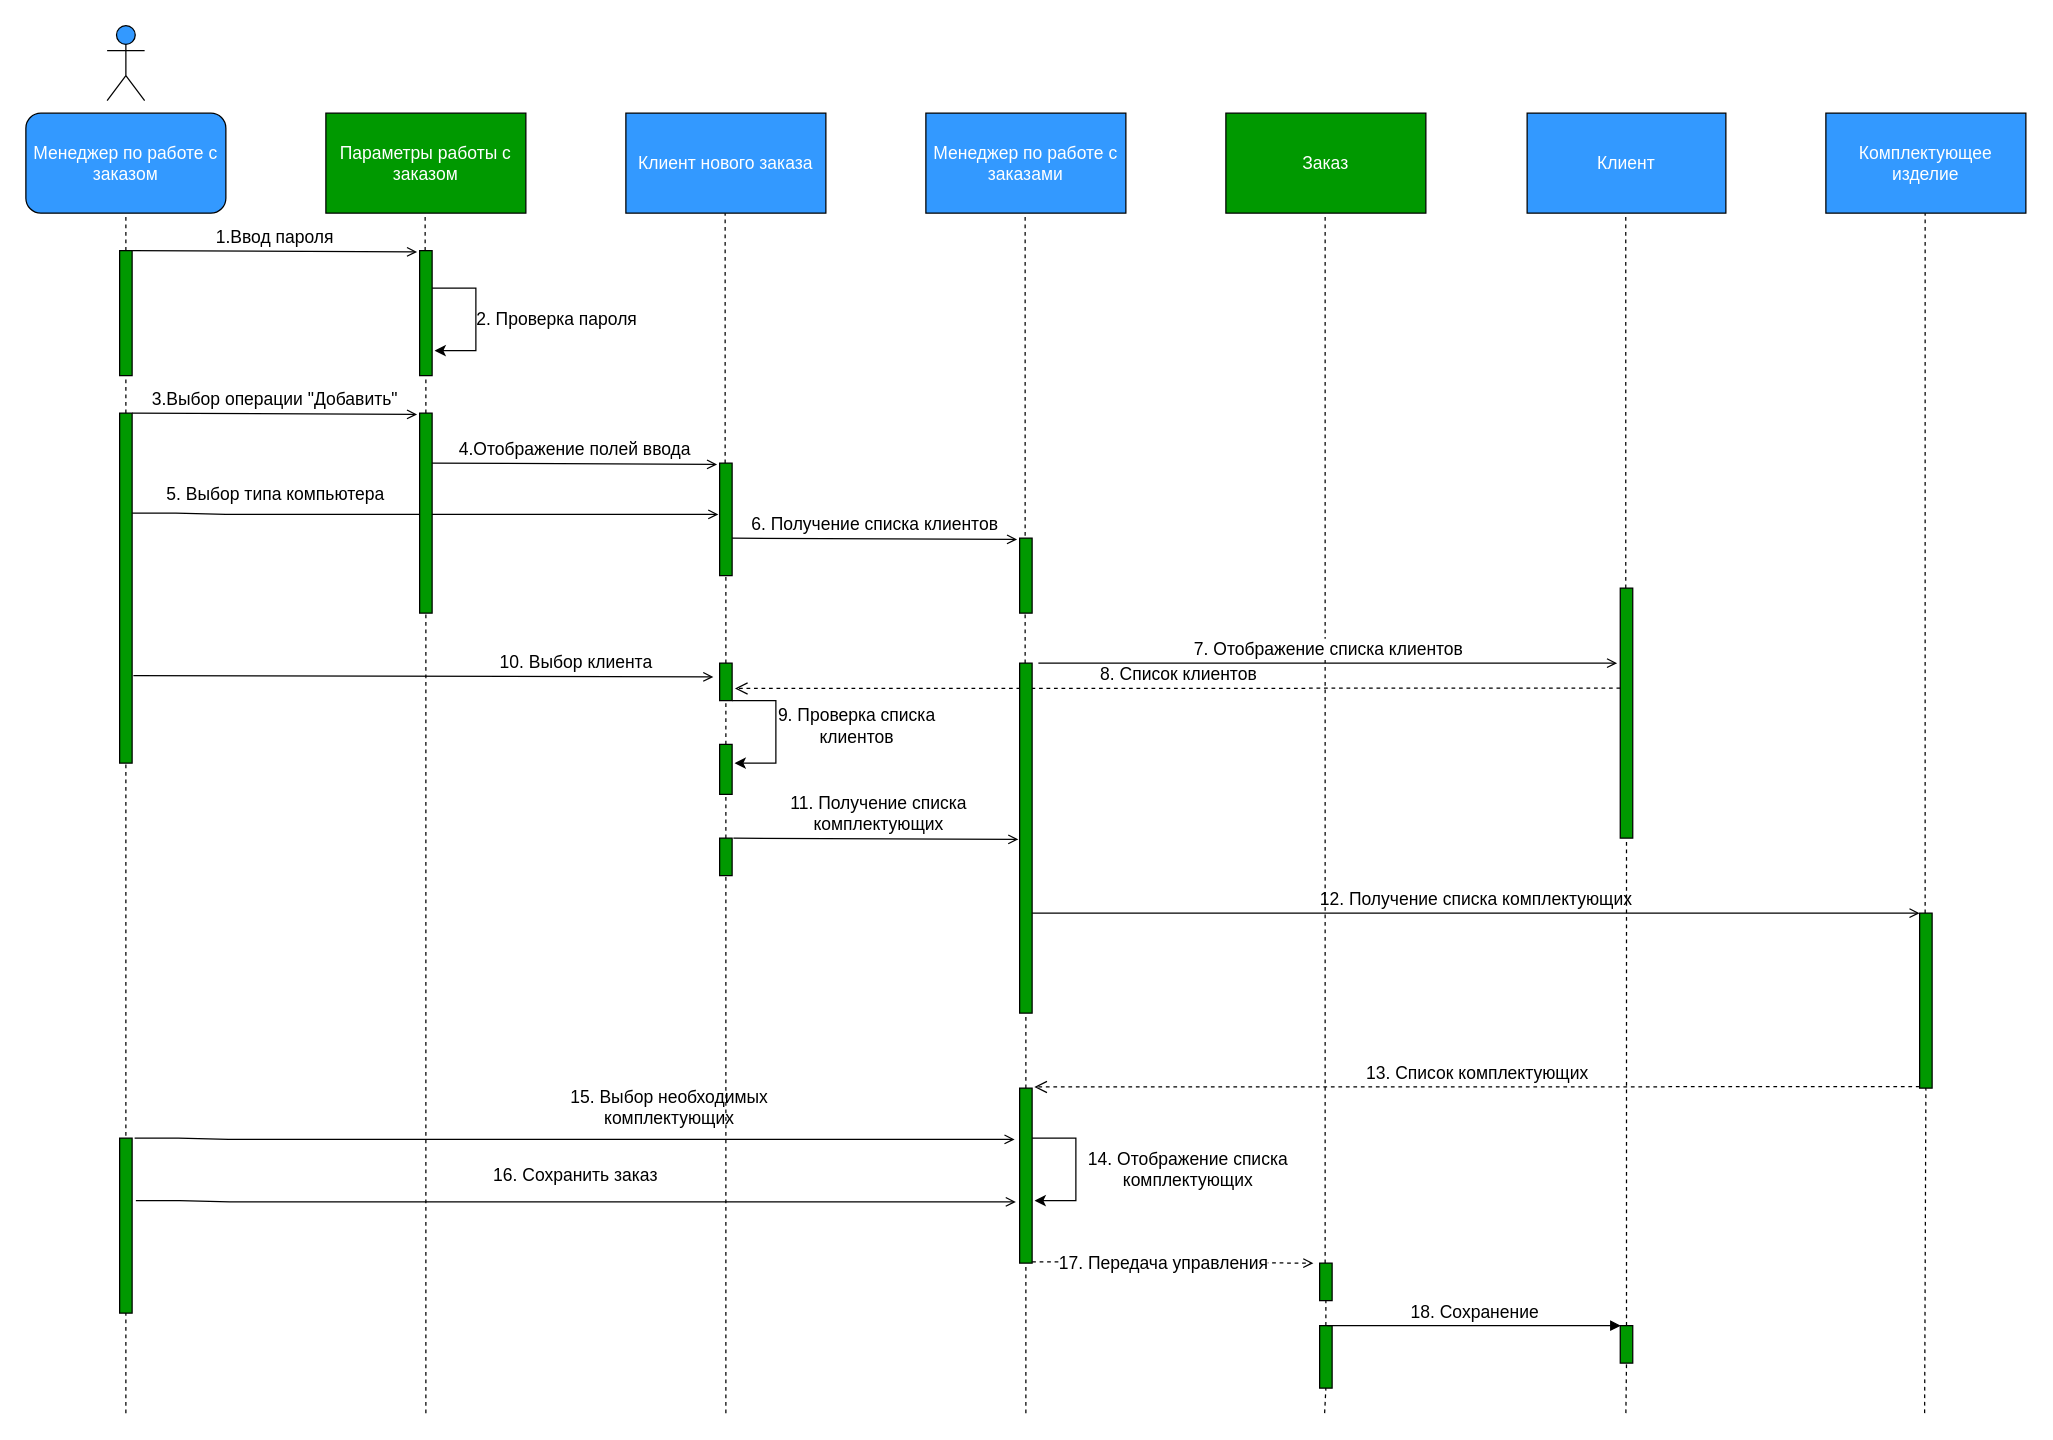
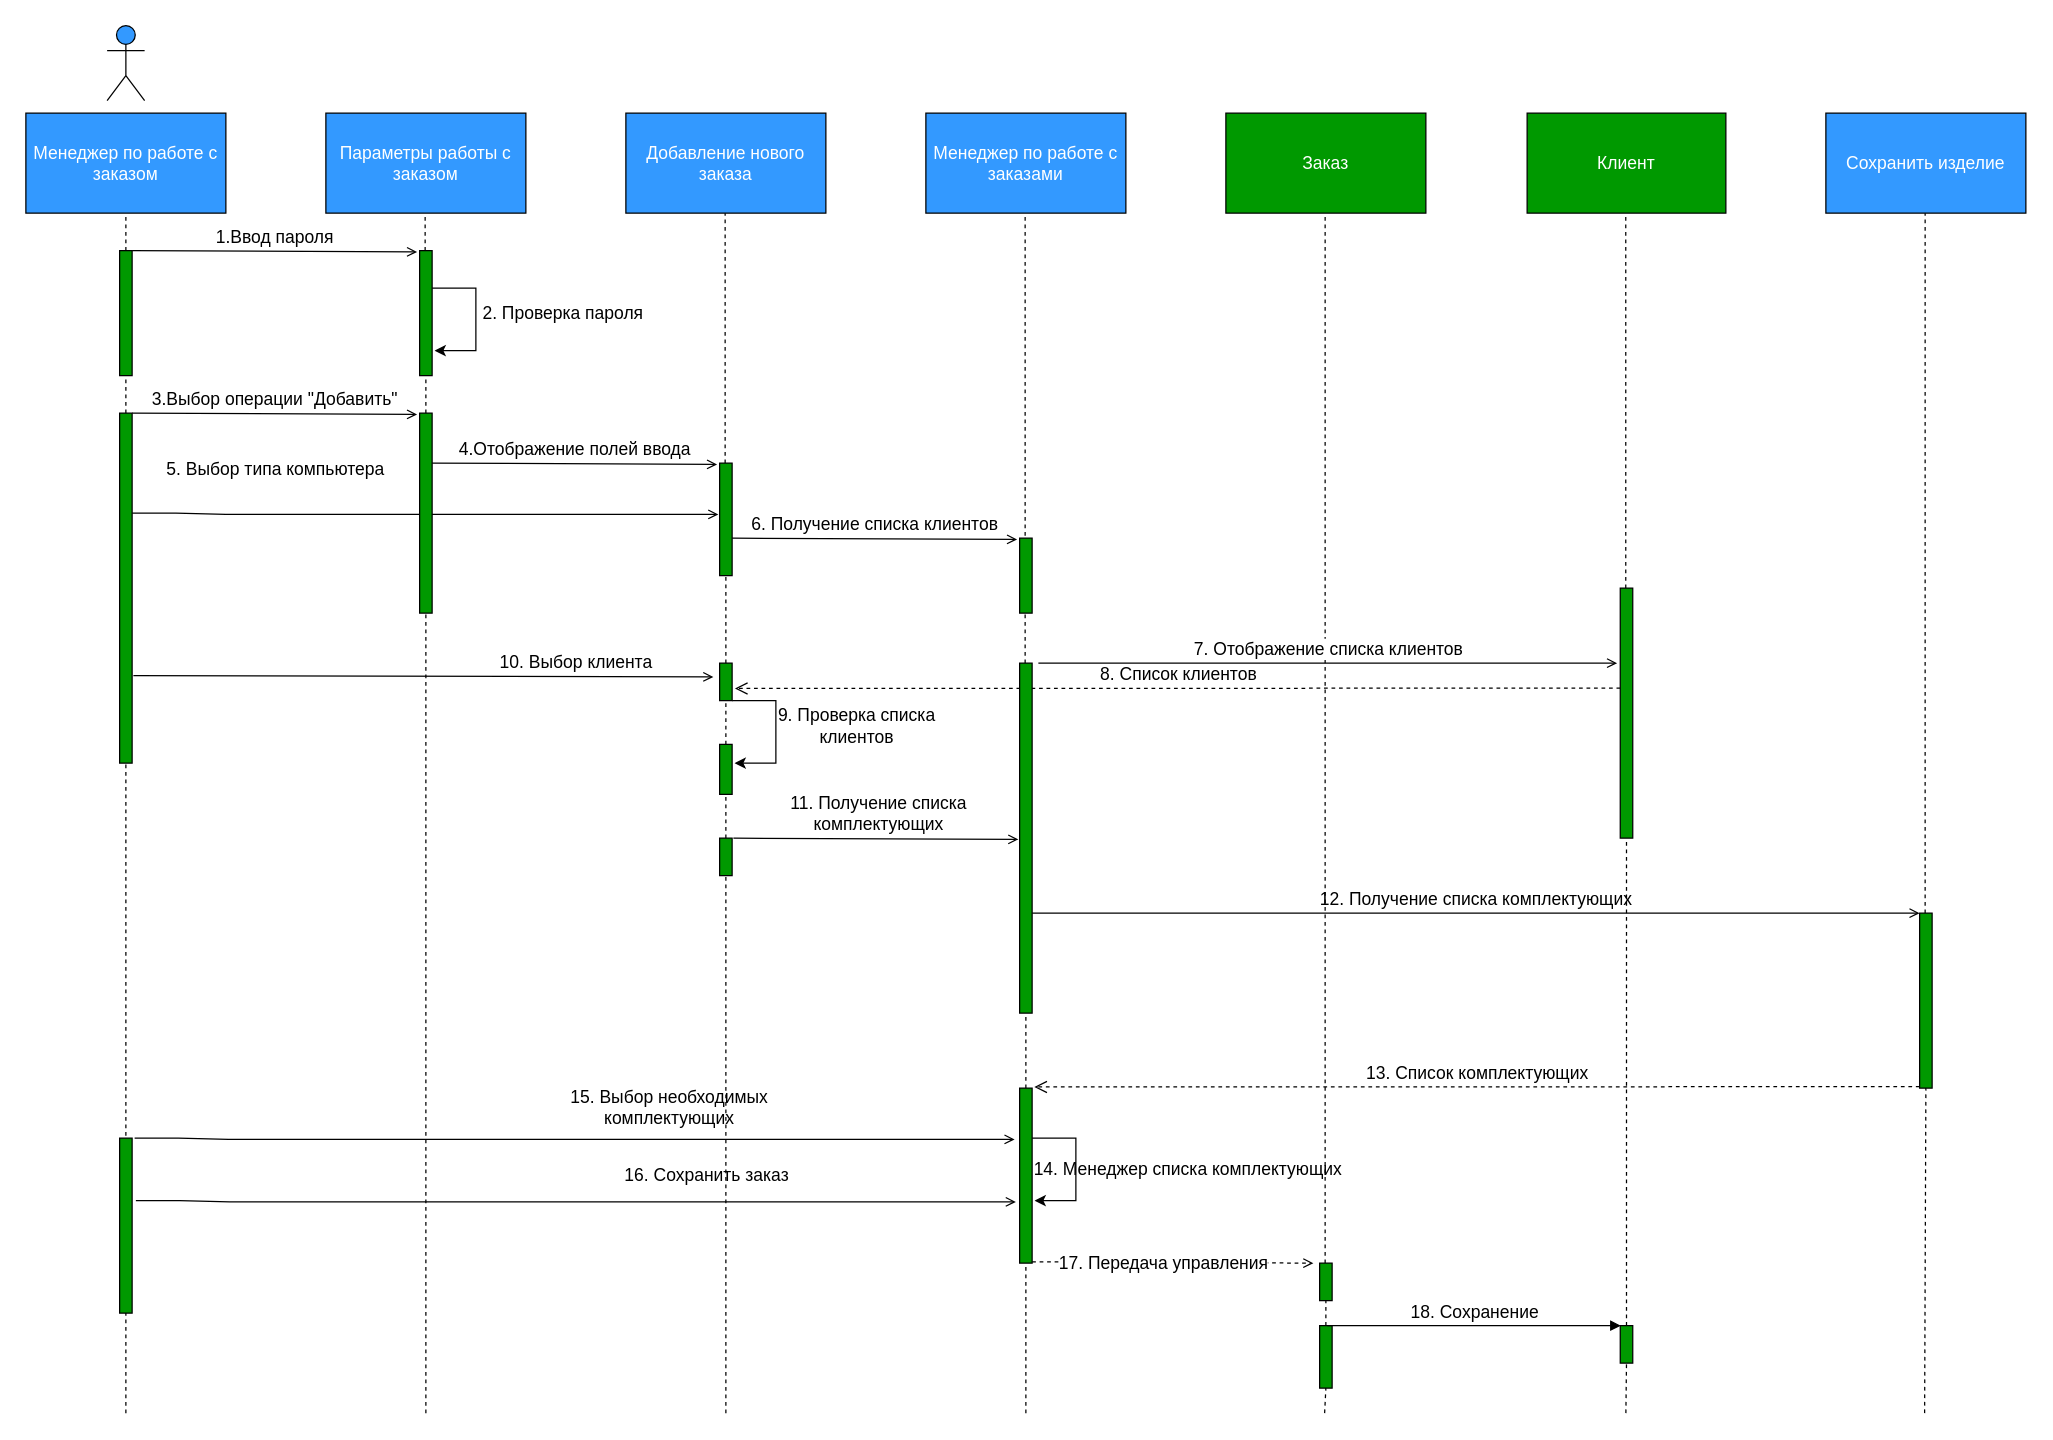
node "Менеджер по работе с заказом": shape rounded rectangle -> rectangle
node "Параметры работы с заказом": fillcolor #009900 -> #3399ff
node "Клиент нового заказа": label "Клиент нового заказа" -> "Добавление нового заказа"
node "Клиент": fillcolor #3399ff -> #009900
node "Комплектующее изделие": label "Комплектующее изделие" -> "Сохранить изделие"
node "2. Проверка пароля": moved (557, 319) -> (563, 313)
node "5. Выбор типа компьютера": moved (276, 494) -> (276, 469)
node "14. Отображение списка комплектующих": label "14. Отображение списка комплектующих" -> "14. Менеджер списка комплектующих"
node "16. Сохранить заказ": moved (576, 1176) -> (707, 1176)
